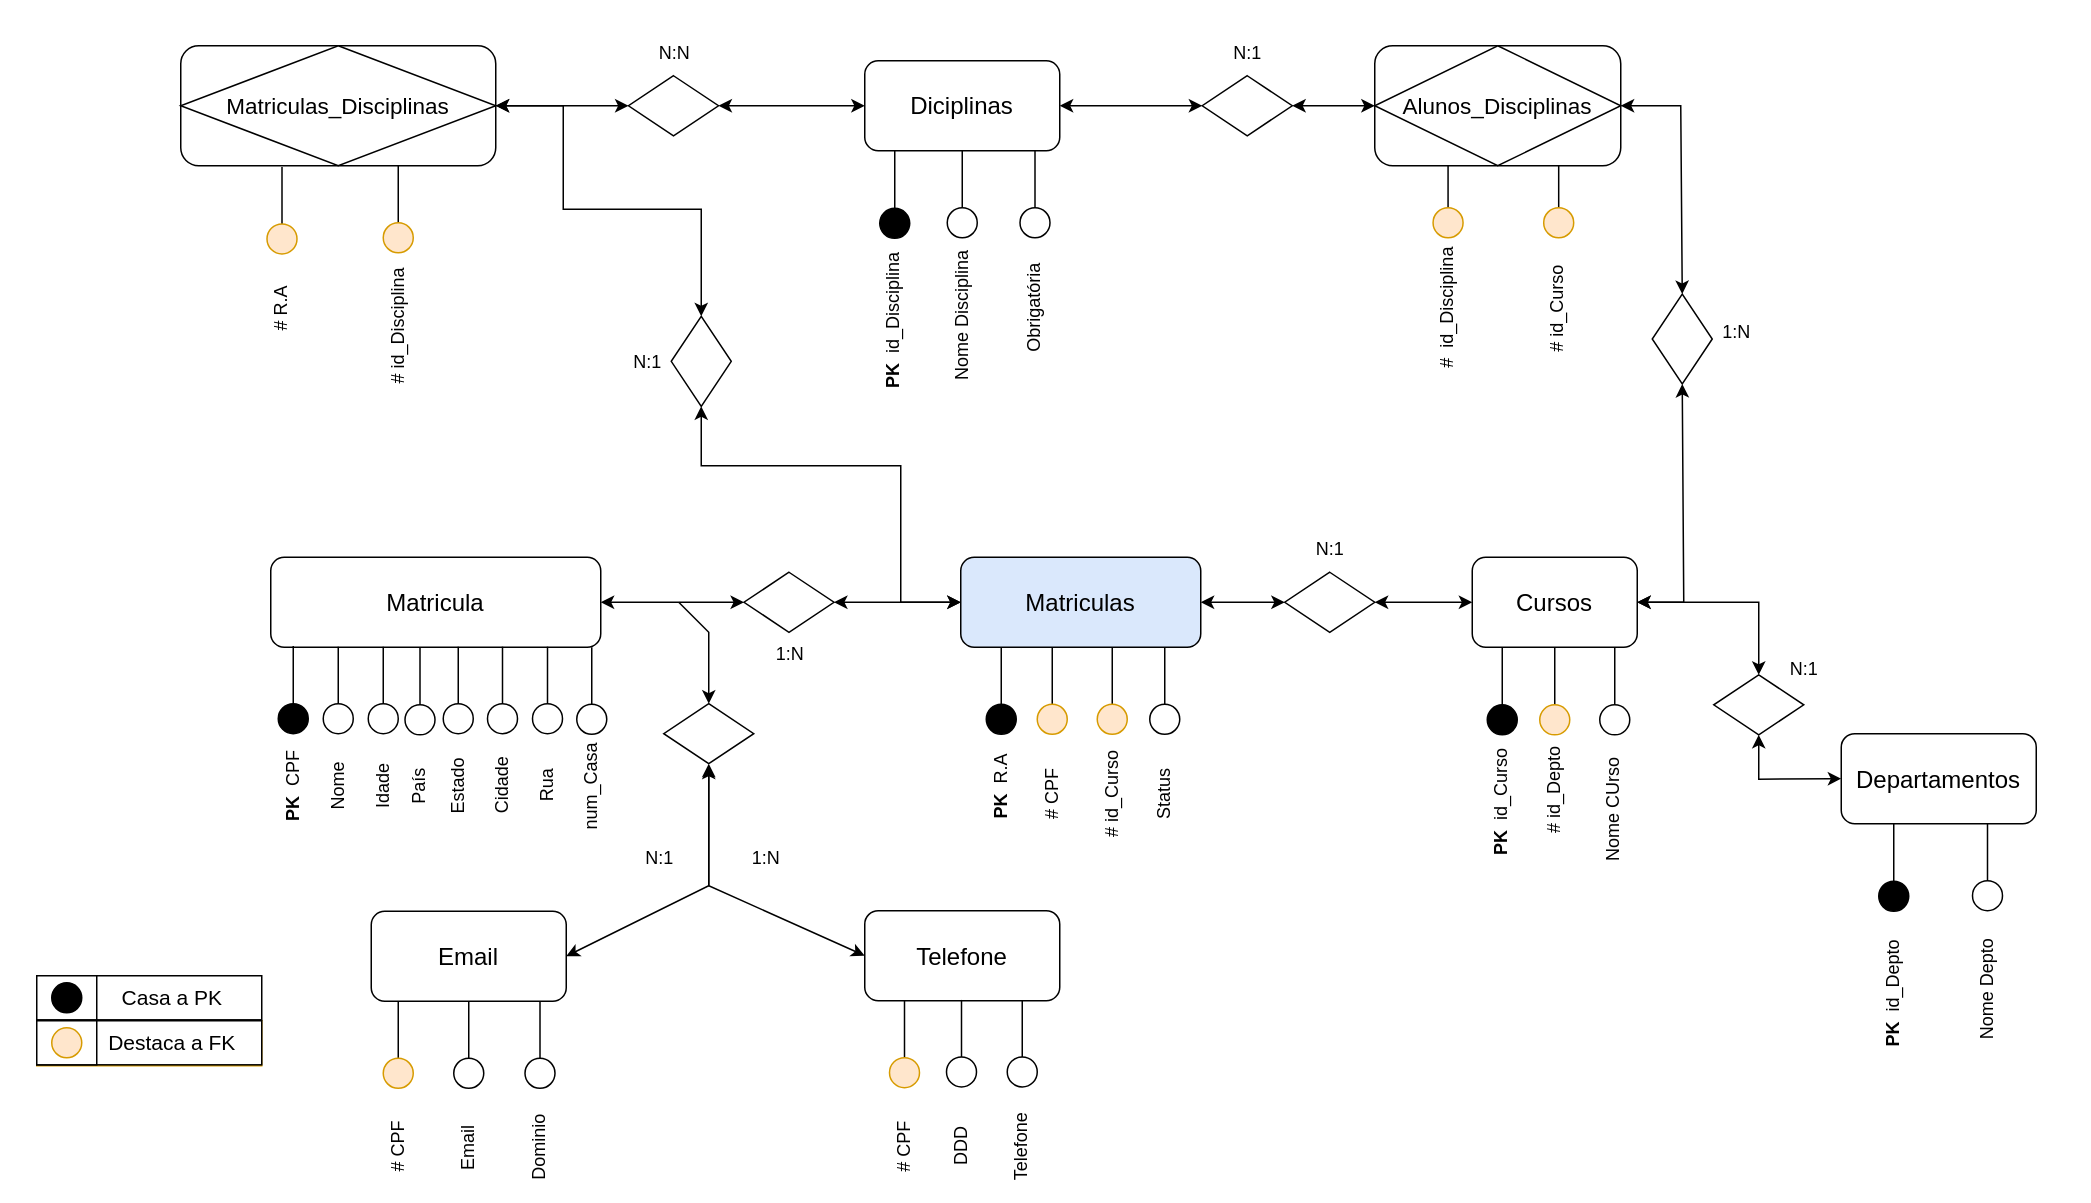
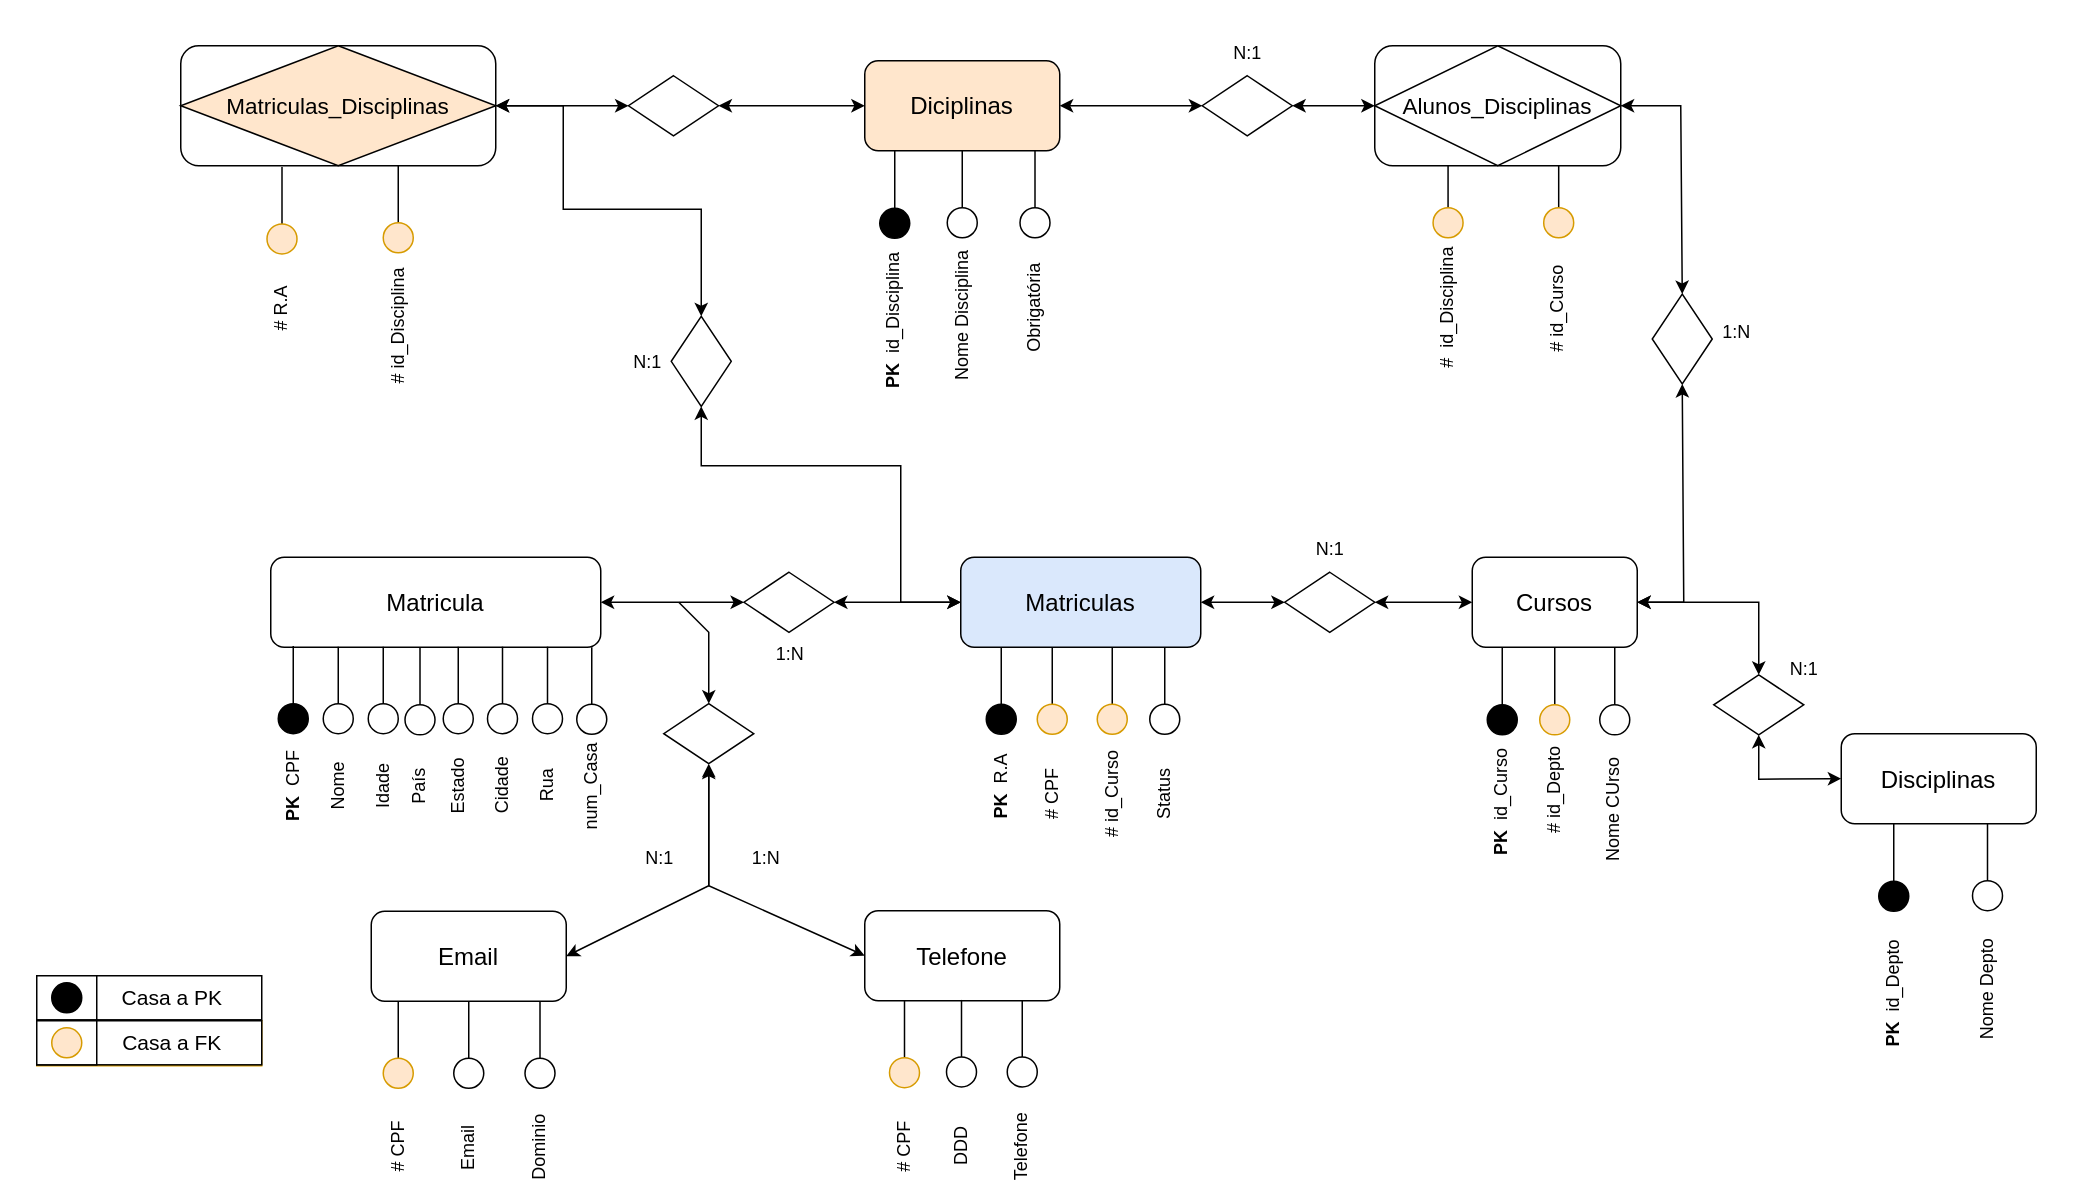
node "N:N": removed
node "Matriculas_Disciplinas": fillcolor #ffffff -> #ffe6cc
node "Diciplinas": fillcolor #ffffff -> #ffe6cc
node "Departamentos": label "Departamentos" -> "Disciplinas"
node "Destaca a FK": label "Destaca a FK" -> "Casa a FK"
